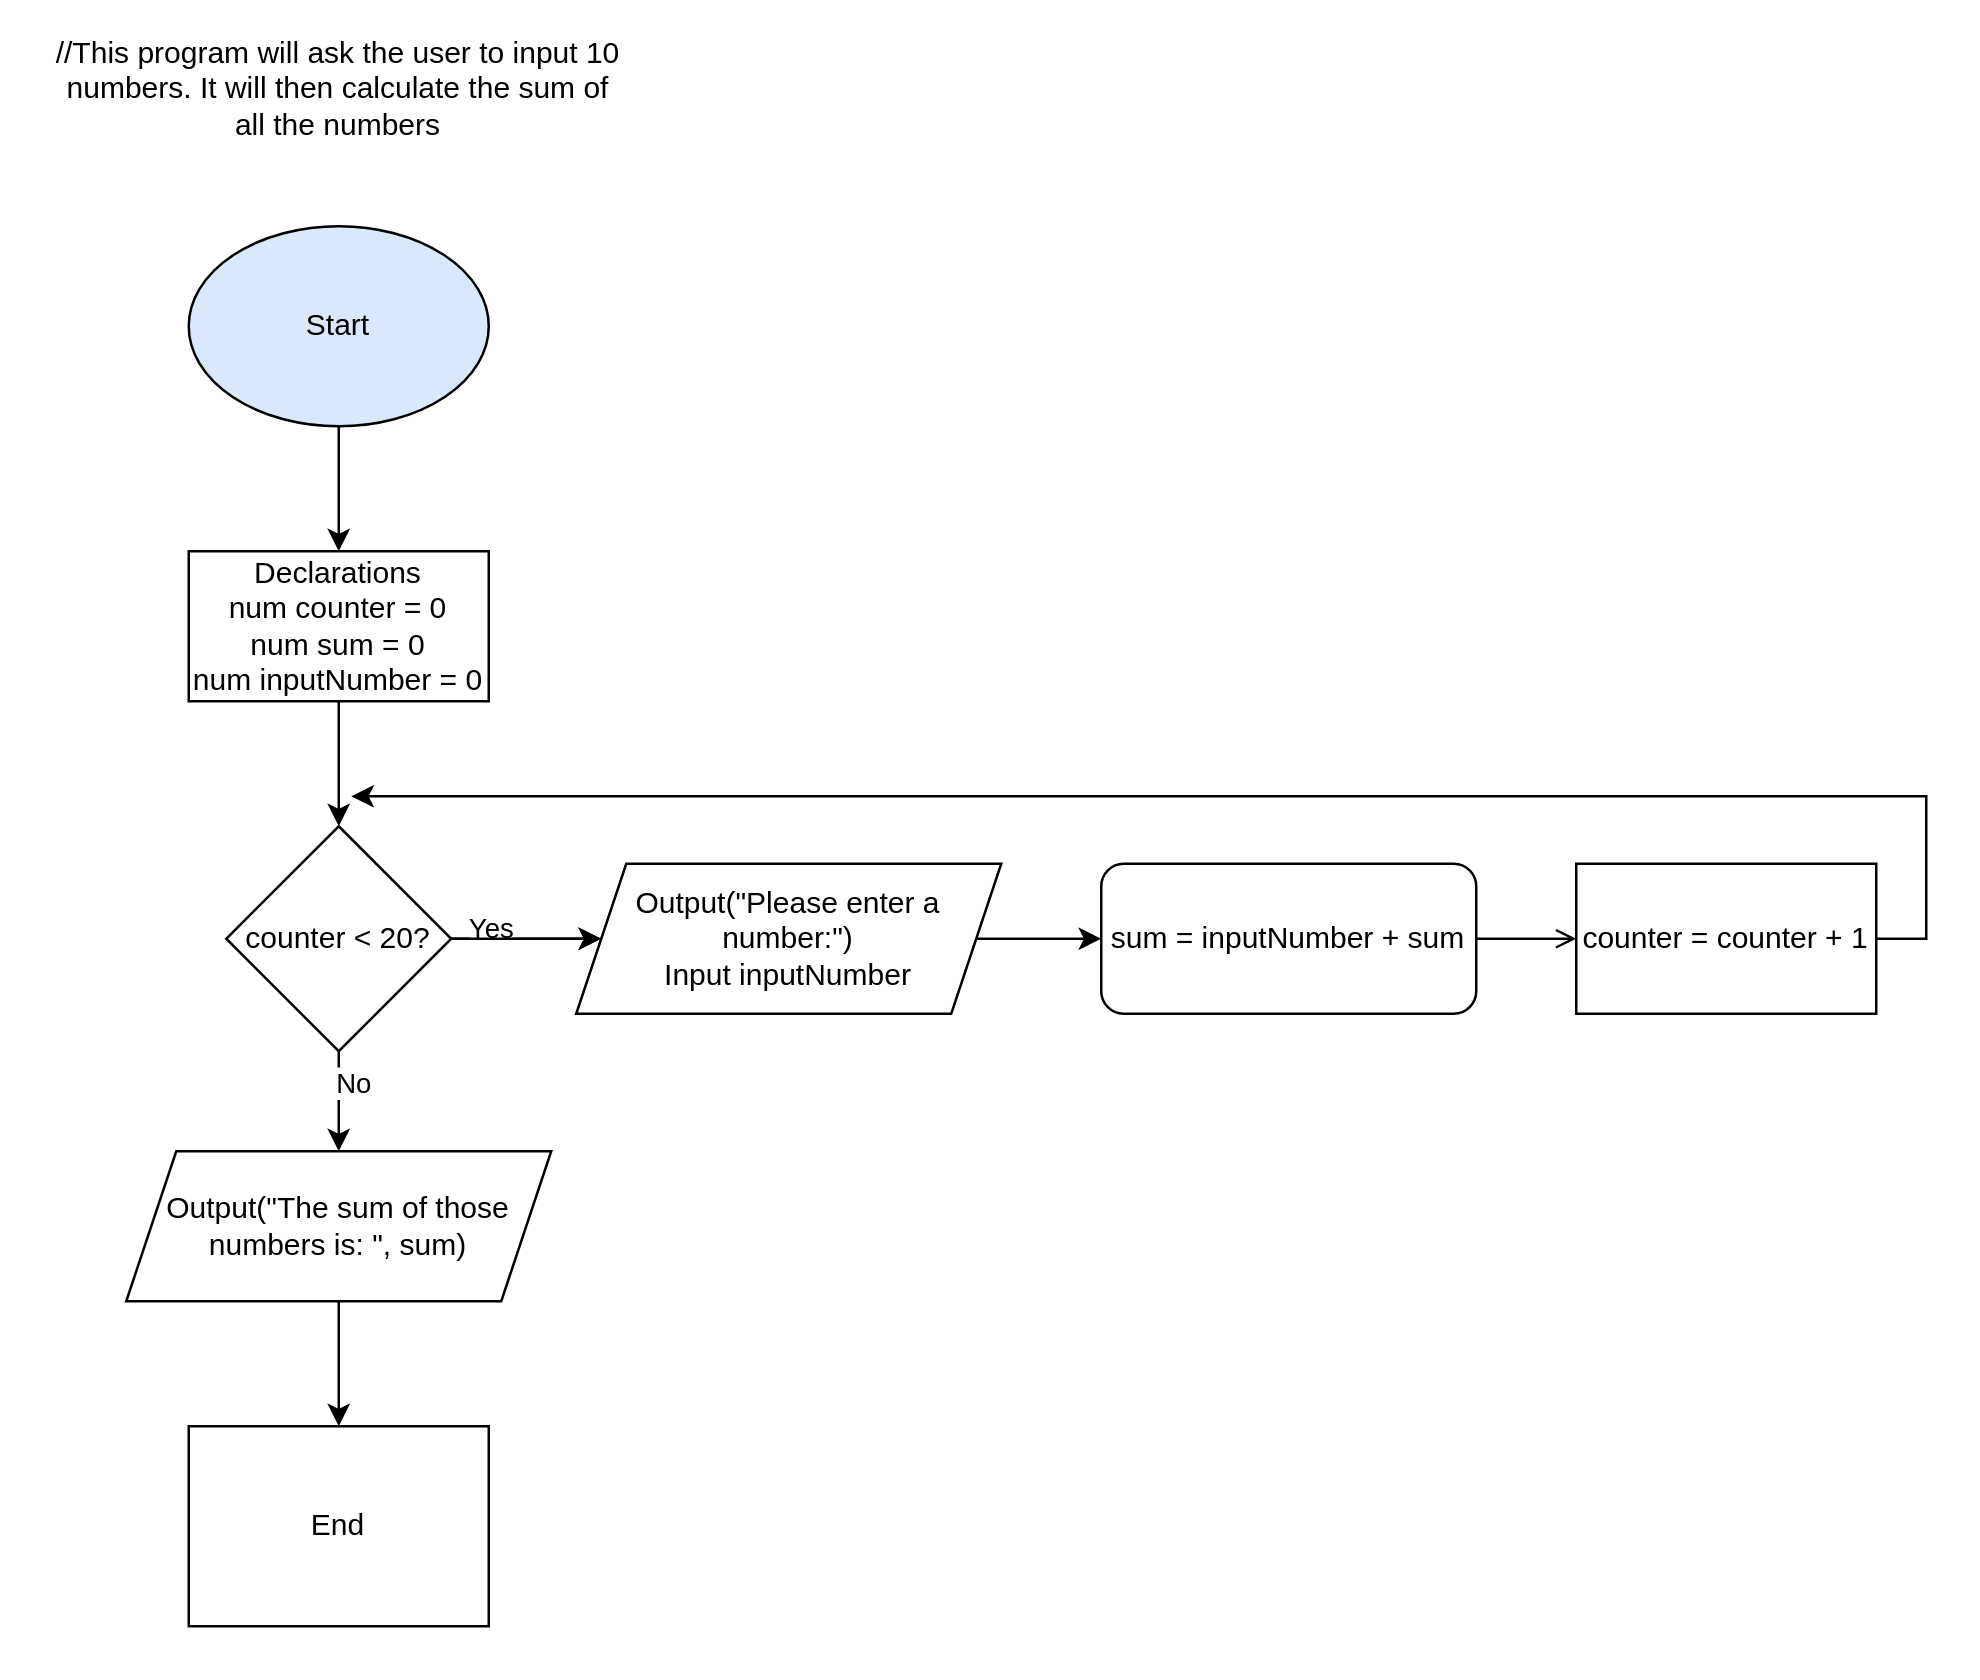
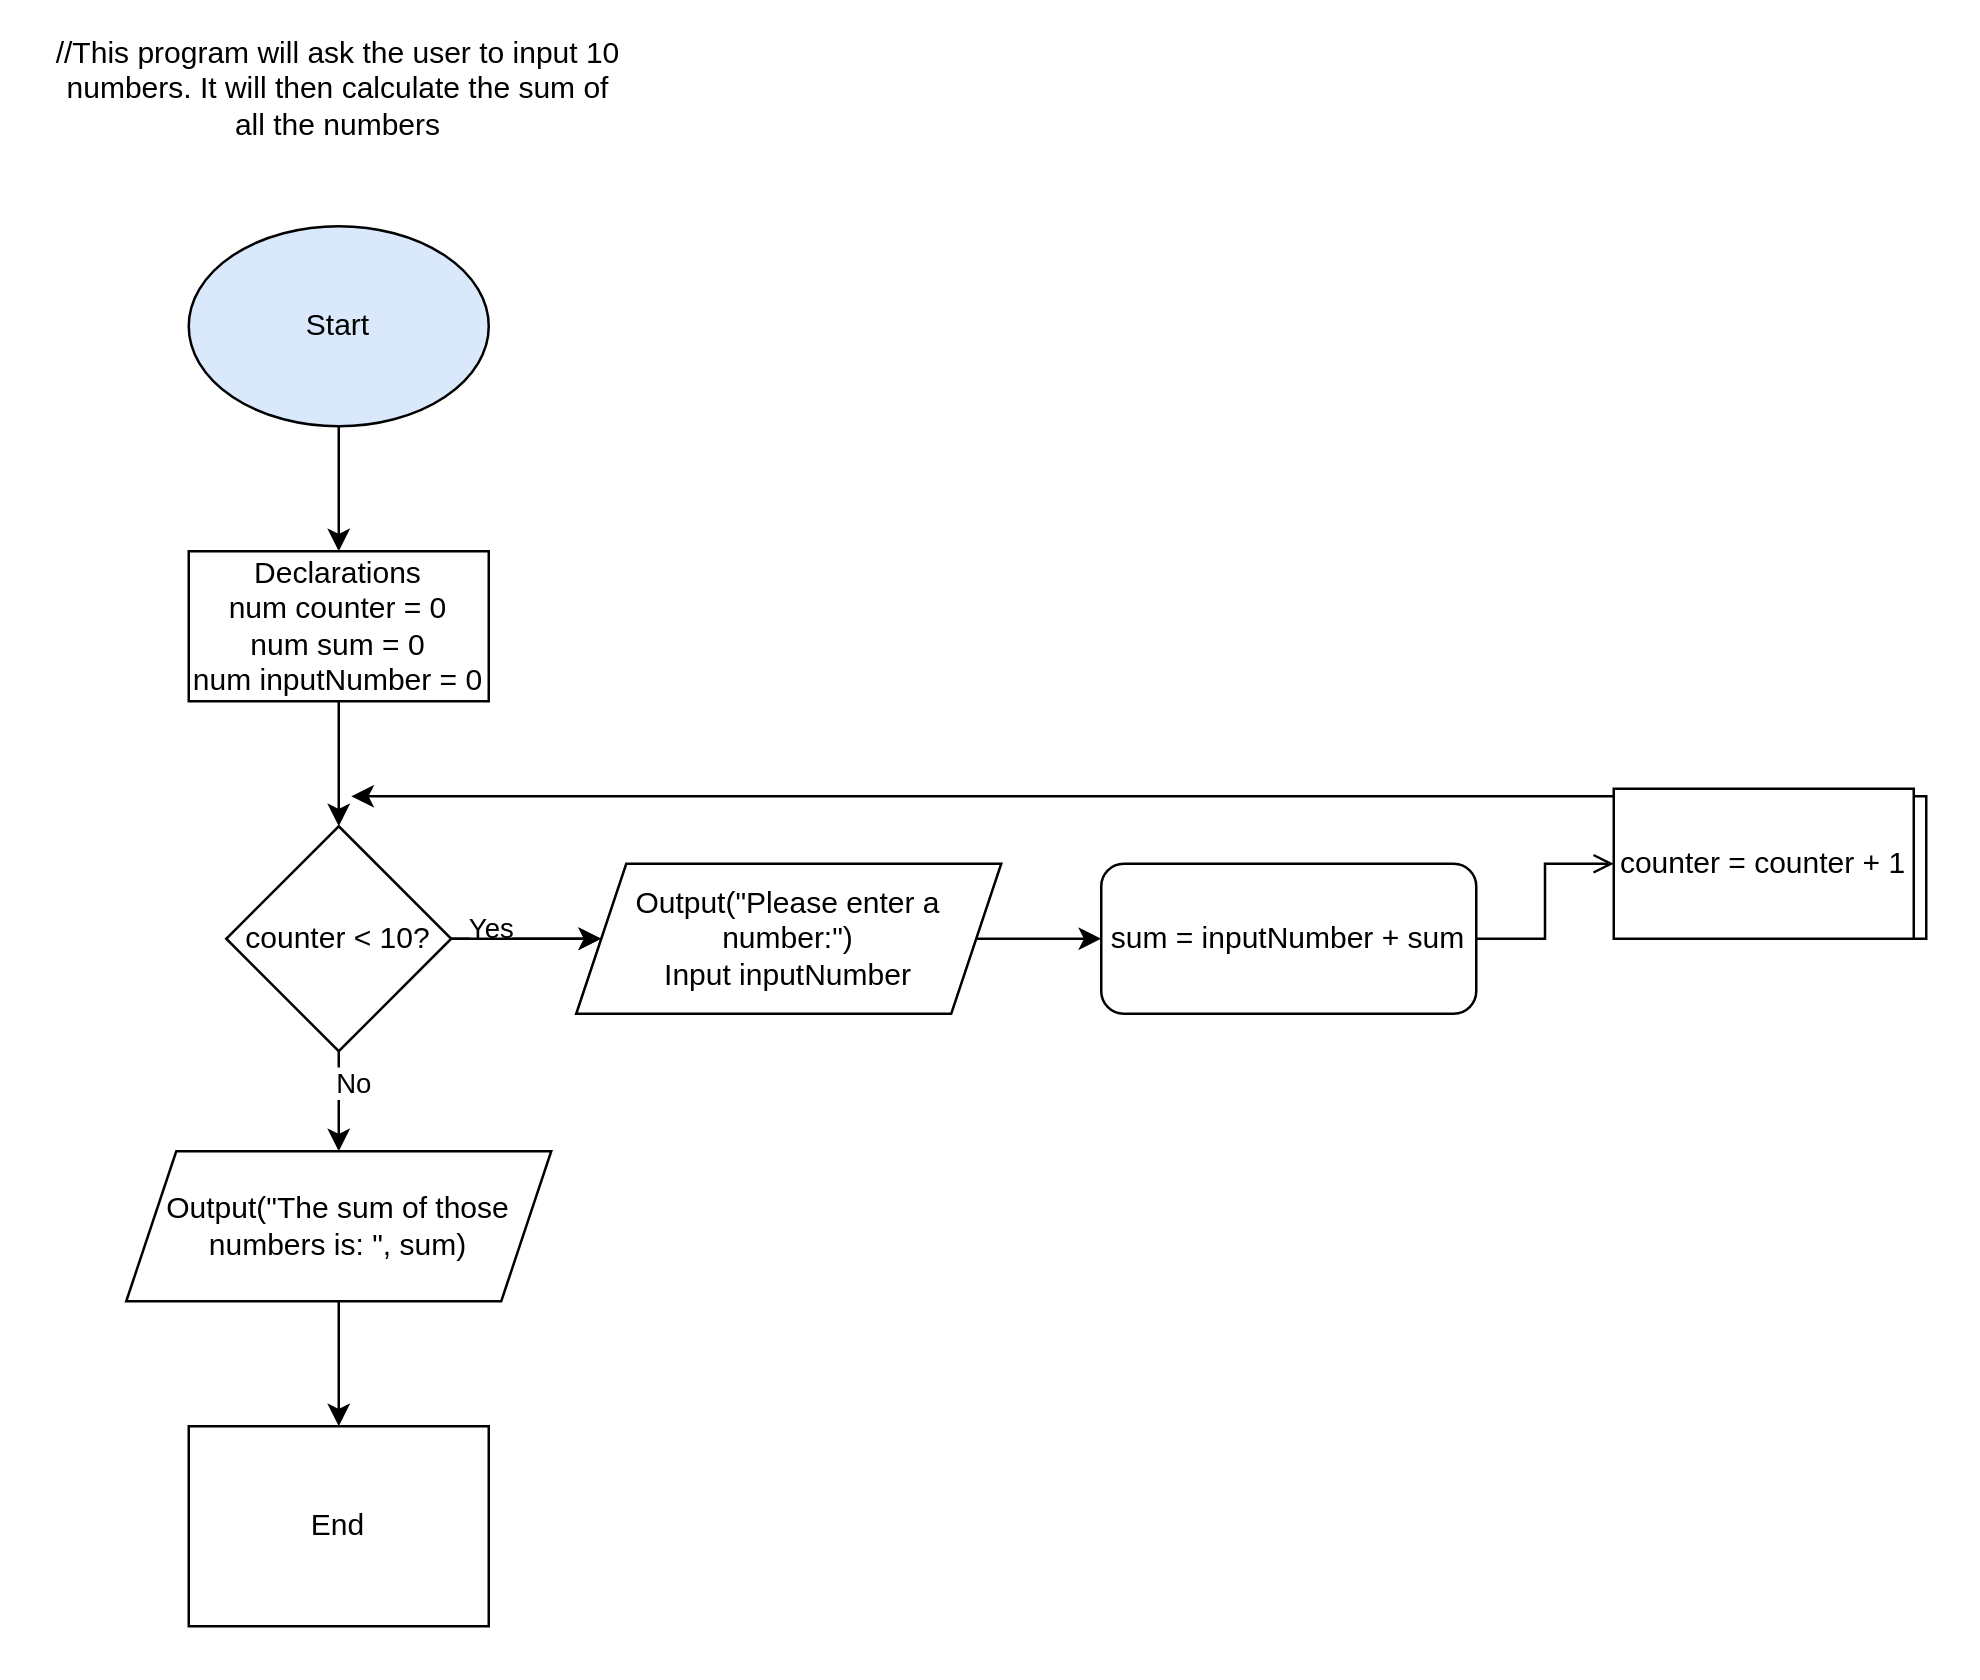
node "counter < 20?": label "counter < 20?" -> "counter < 10?"
node "counter = counter + 1": moved (1726, 939) -> (1764, 864)
